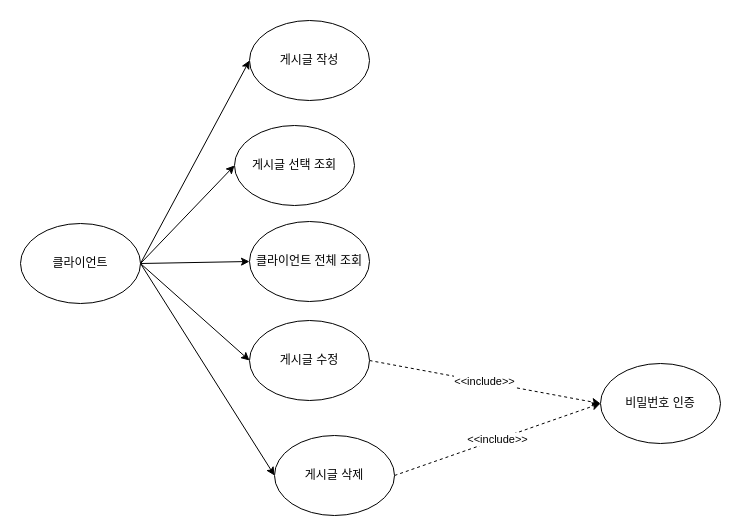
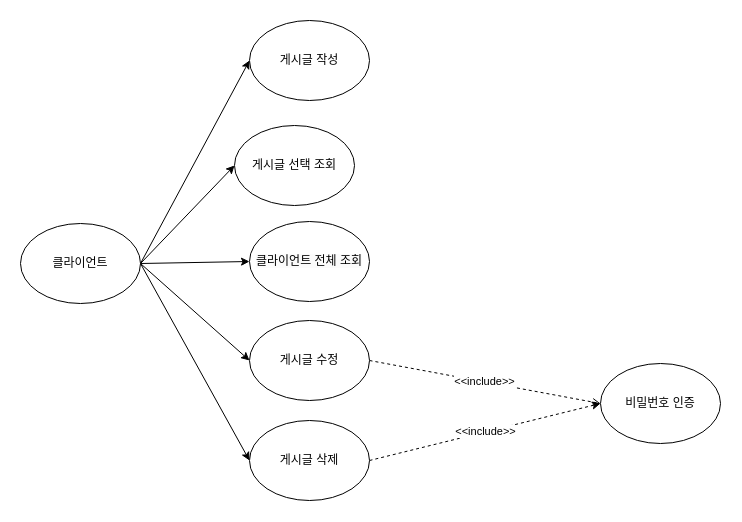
edge "게시글 수정" -> "비밀번호 인증": arrowhead classic -> open
node "게시글 삭제": moved (335, 476) -> (310, 461)
